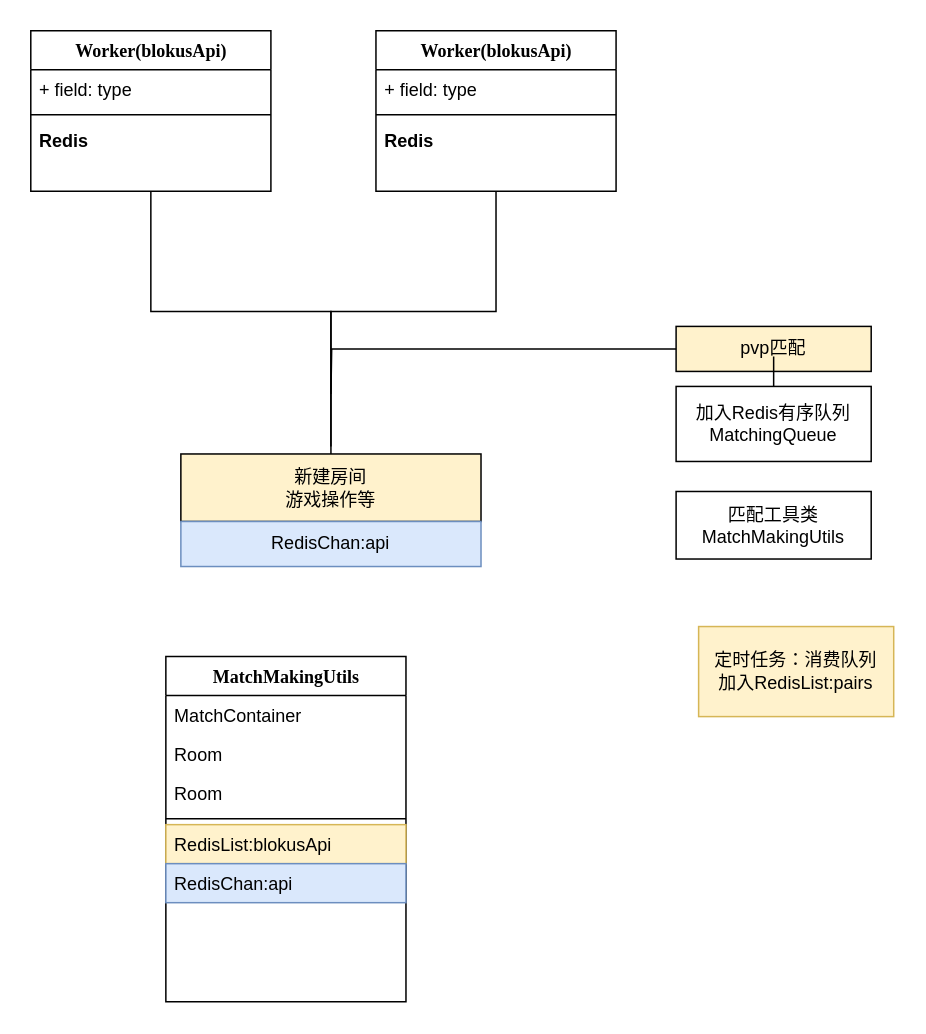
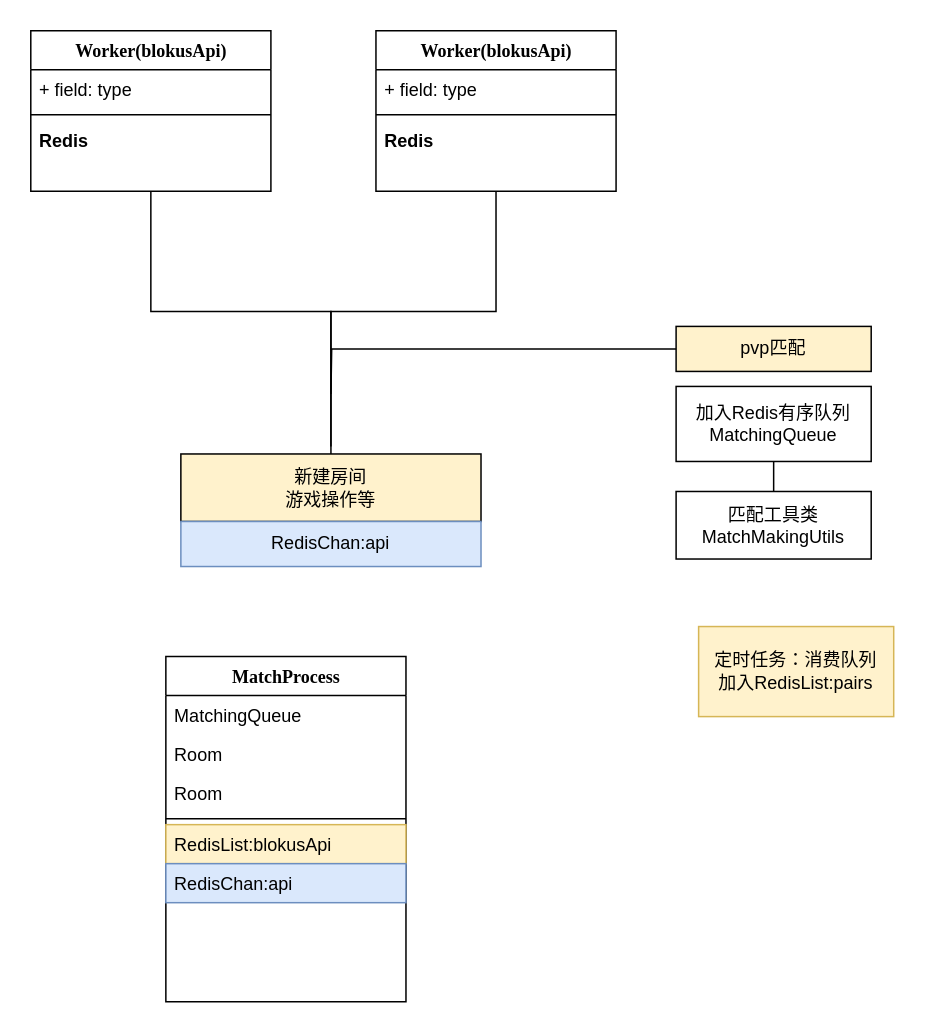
edge "pvp匹配" -- "加入Redis有序队列 MatchingQueue": now "匹配工具类 MatchMakingUtils" -- "加入Redis有序队列 MatchingQueue"
node "MatchMakingUtils": label "MatchMakingUtils" -> "MatchProcess"
node "MatchContainer": label "MatchContainer" -> "MatchingQueue"
